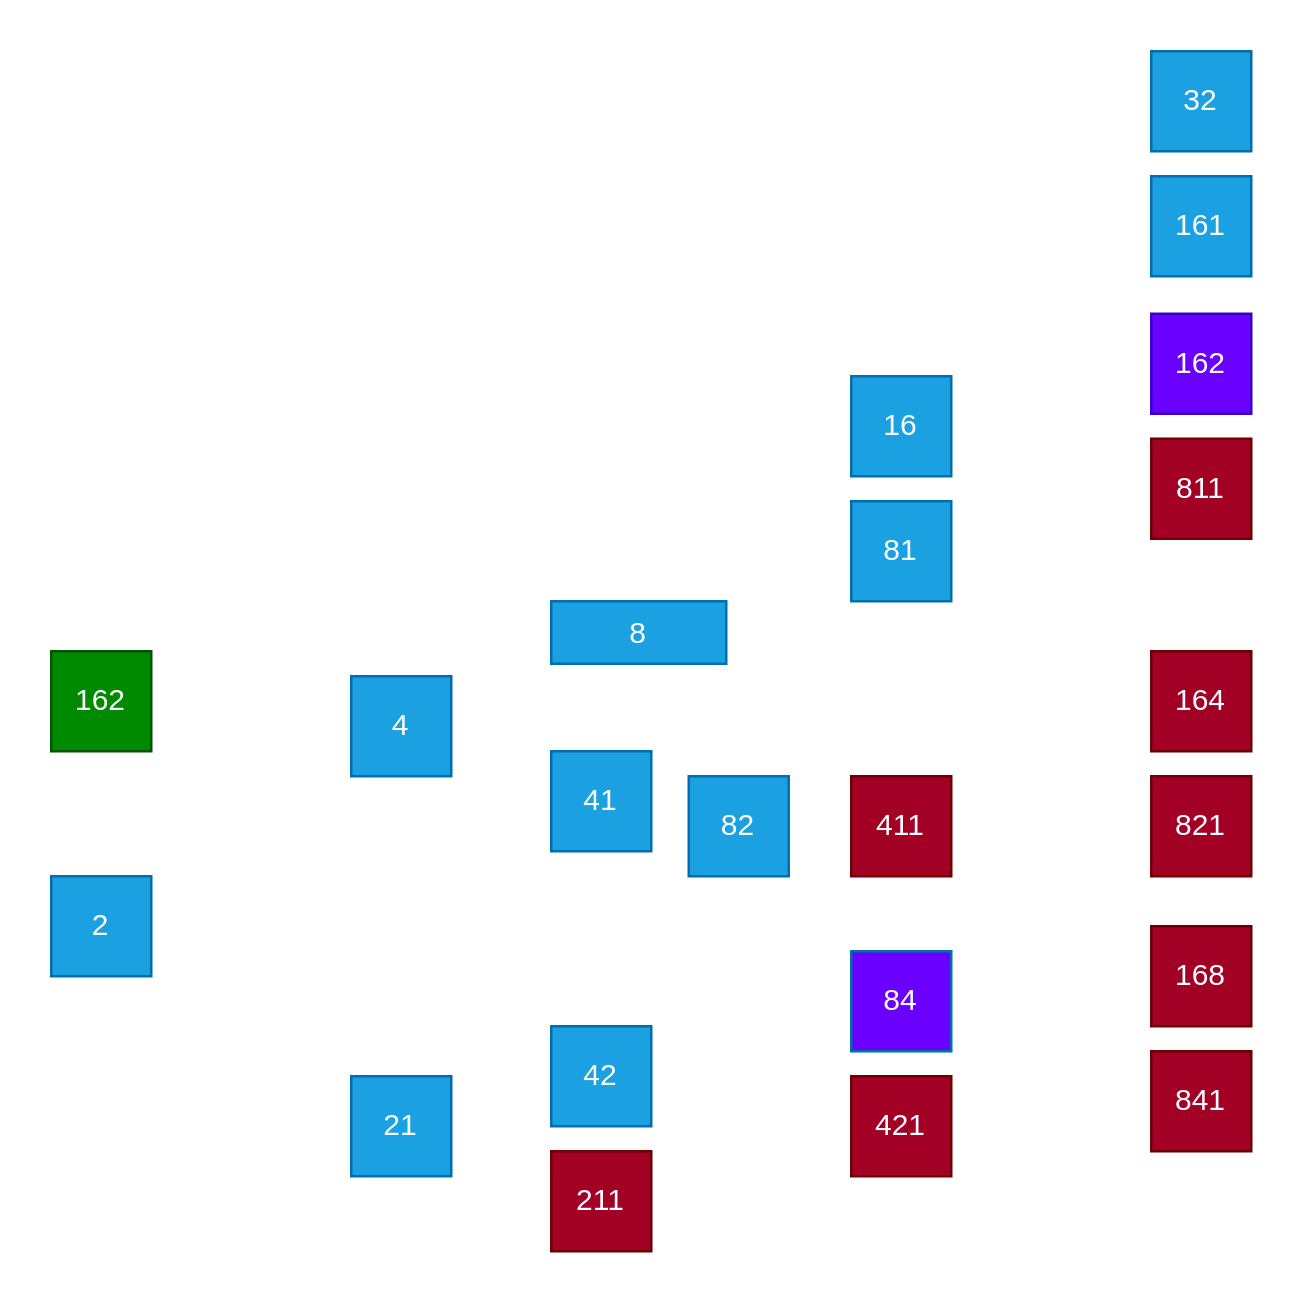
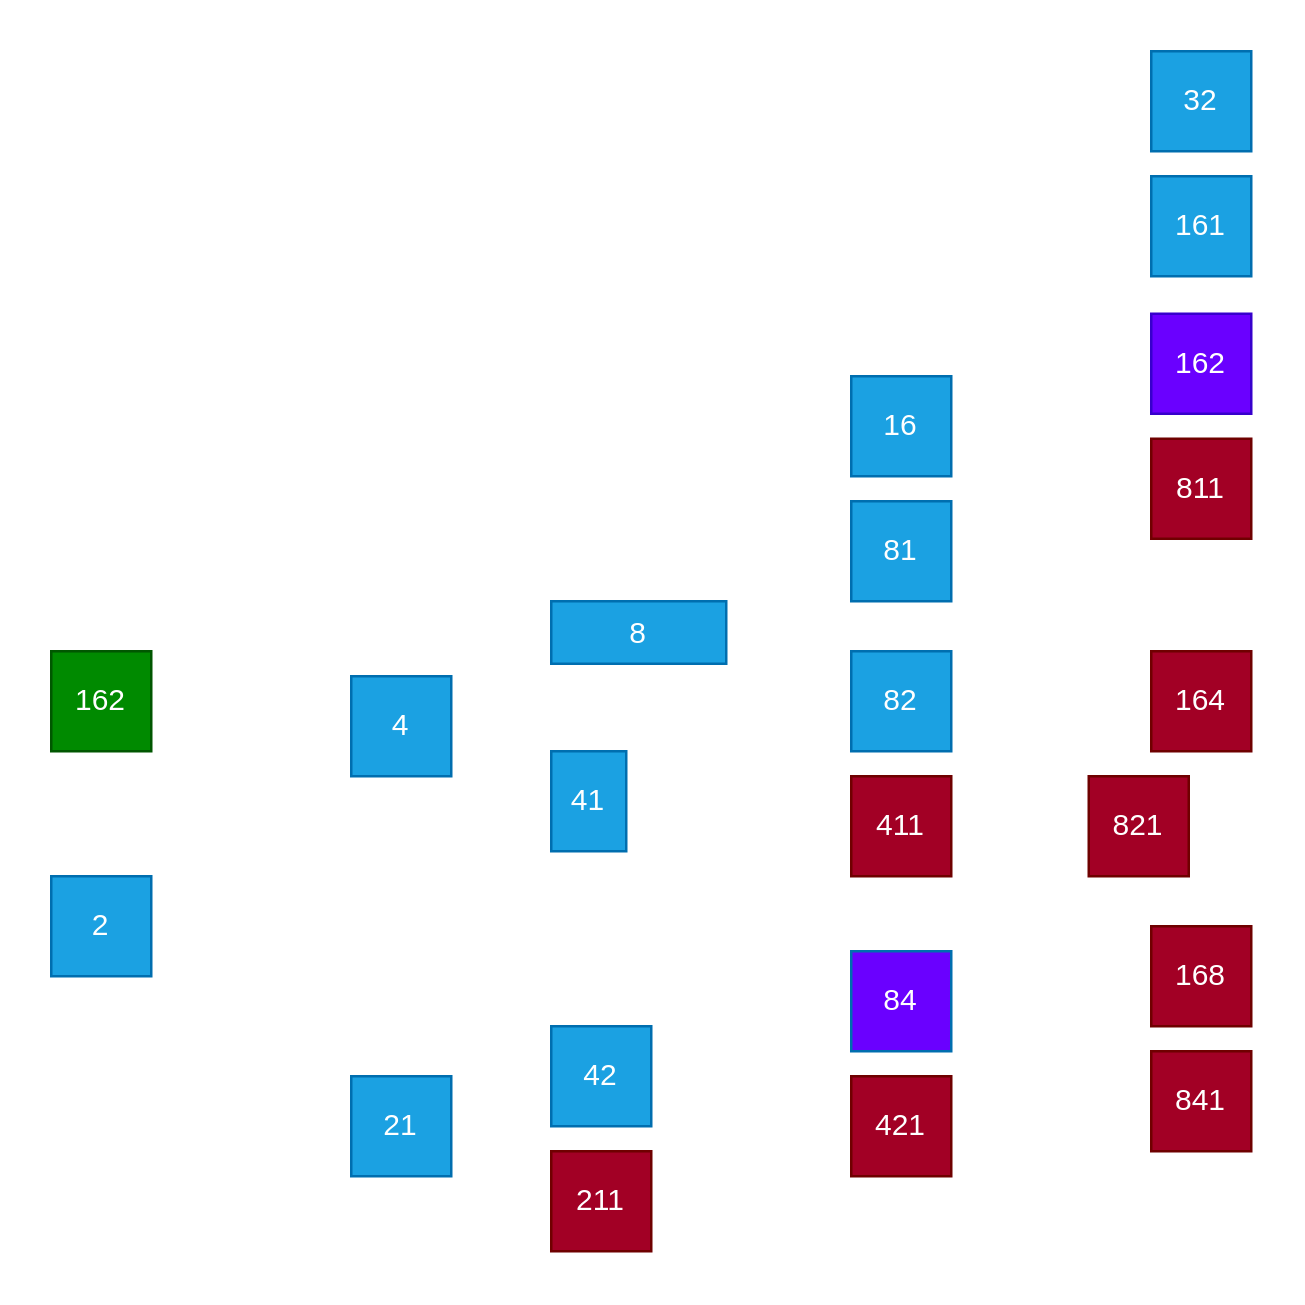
node "41": size 100x100 -> 75x100
node "82": moved (739, 826) -> (901, 701)
node "821": moved (1201, 826) -> (1139, 826)
